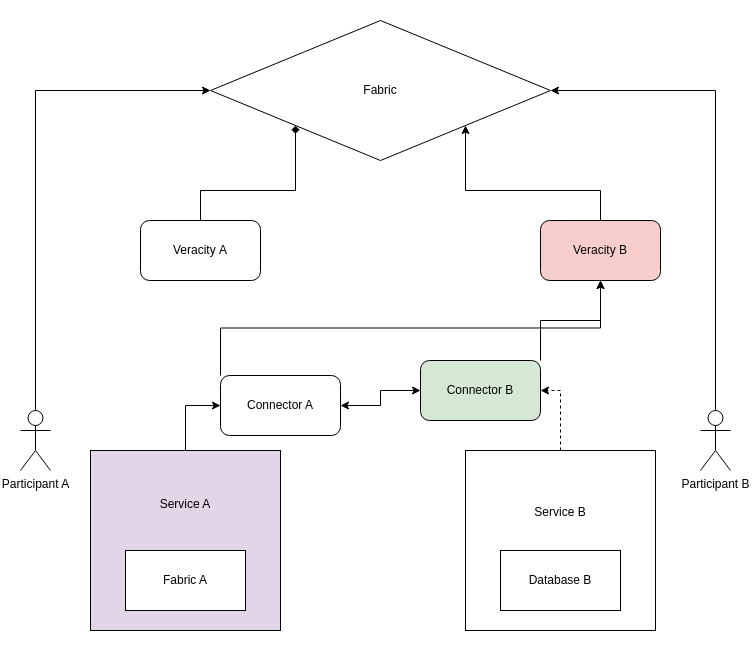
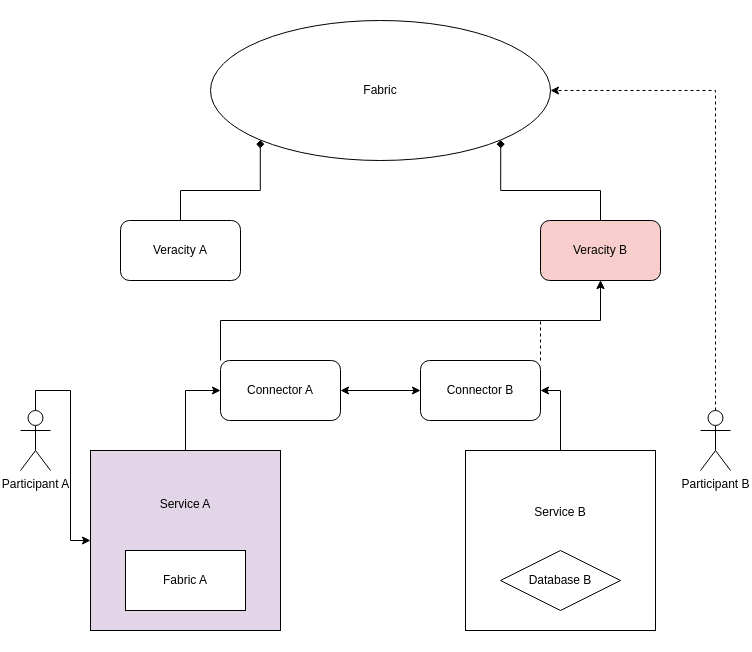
node "Fabric": shape diamond -> ellipse
edge "Participant A" -> "Fabric": now "Participant A" -> "Service A"
edge "Participant B" -> "Fabric": style solid -> dashed
edge "Veracity B" -> "Fabric": arrowhead classic -> diamond
node "Veracity A": moved (201, 251) -> (181, 251)
edge "Connector B" -> "Veracity B": style solid -> dashed
node "Connector B": fillcolor #d5e8d4 -> #ffffff
node "Connector A": moved (281, 406) -> (281, 391)
edge "Service B" -> "Connector B": style dashed -> solid
node "Database B": shape rectangle -> diamond
